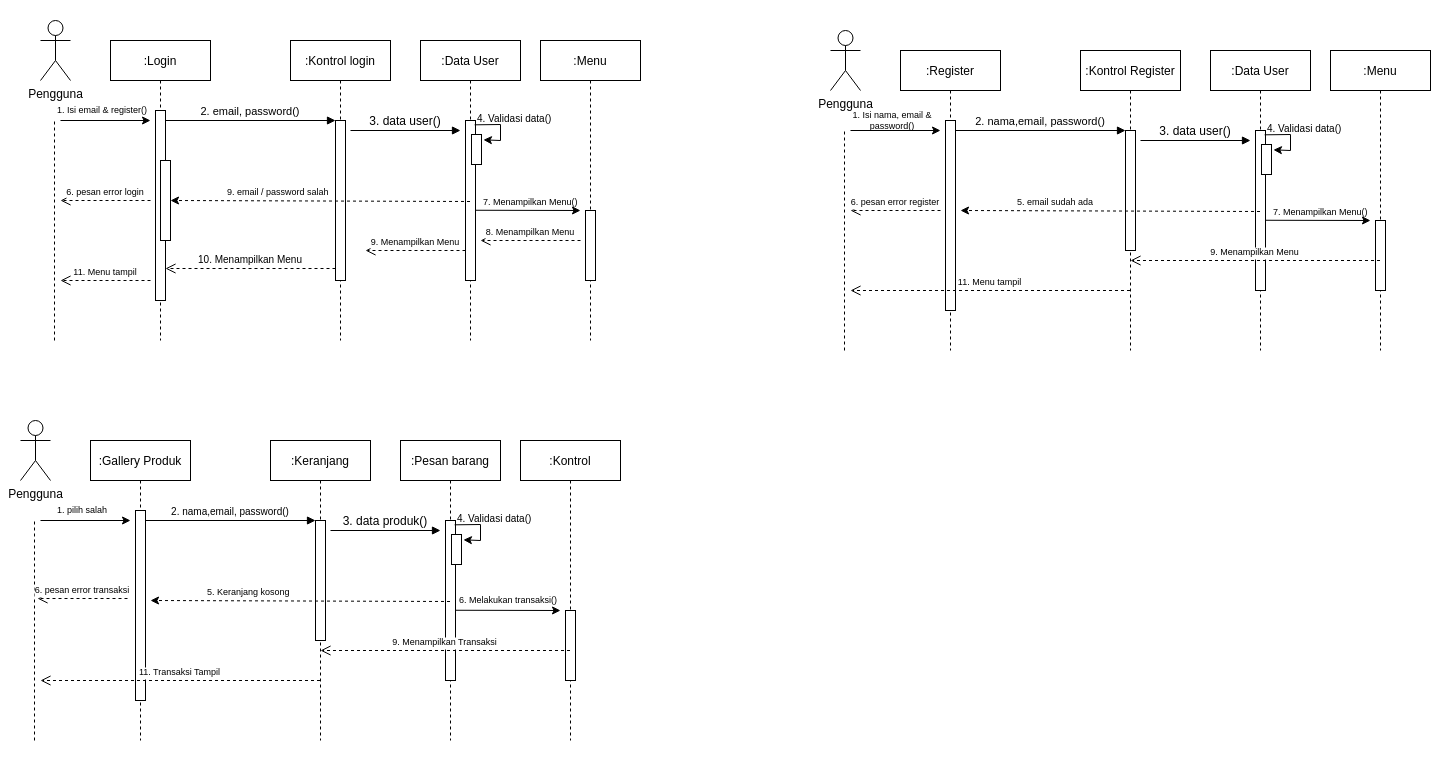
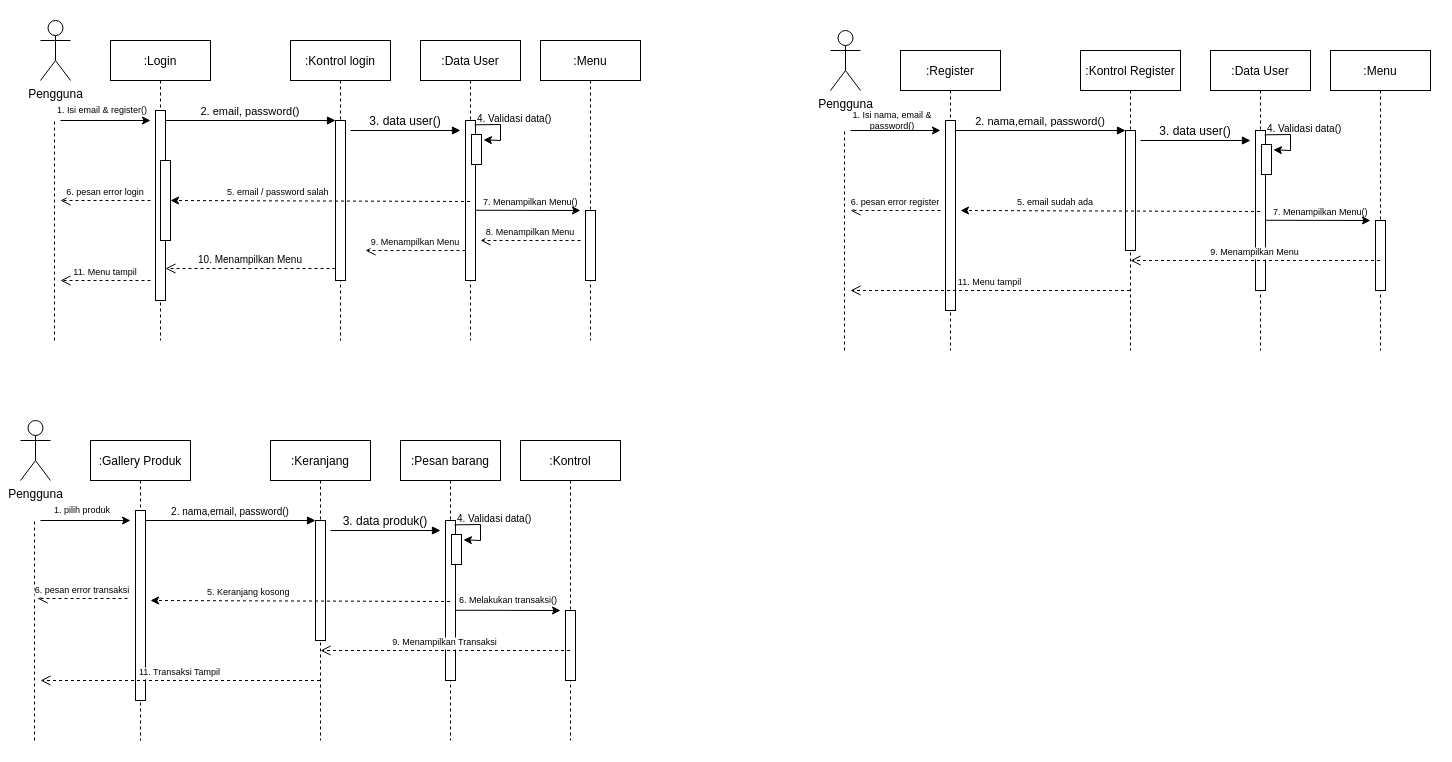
node "9. email / password salah": label "9. email / password salah" -> "5. email / password salah"
node "1. pilih salah": label "1. pilih salah" -> "1. pilih produk"
